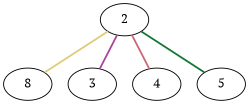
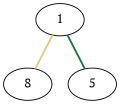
node "2": label "2" -> "1"
node "3": removed
node "4": removed
